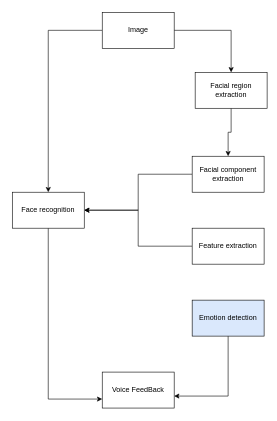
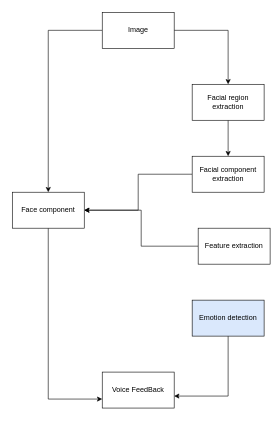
node "Facial region extraction": moved (231, 90) -> (228, 102)
node "Face recognition": label "Face recognition" -> "Face component"
node "Feature extraction": moved (228, 246) -> (234, 246)
